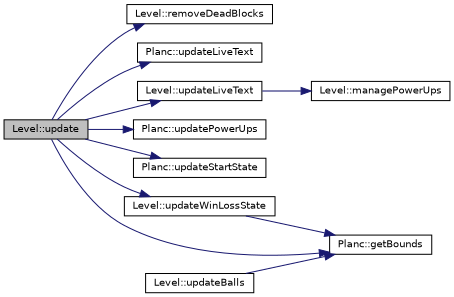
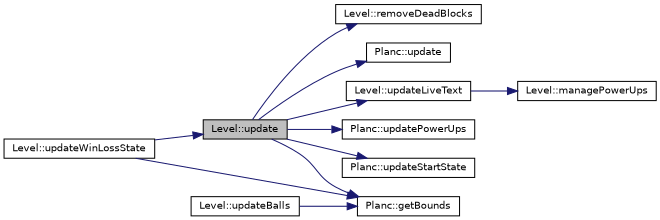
node "Planc::updateLiveText": label "Planc::updateLiveText" -> "Planc::update"
edge "Level::update" -> "Level::updateWinLossState": reversed
